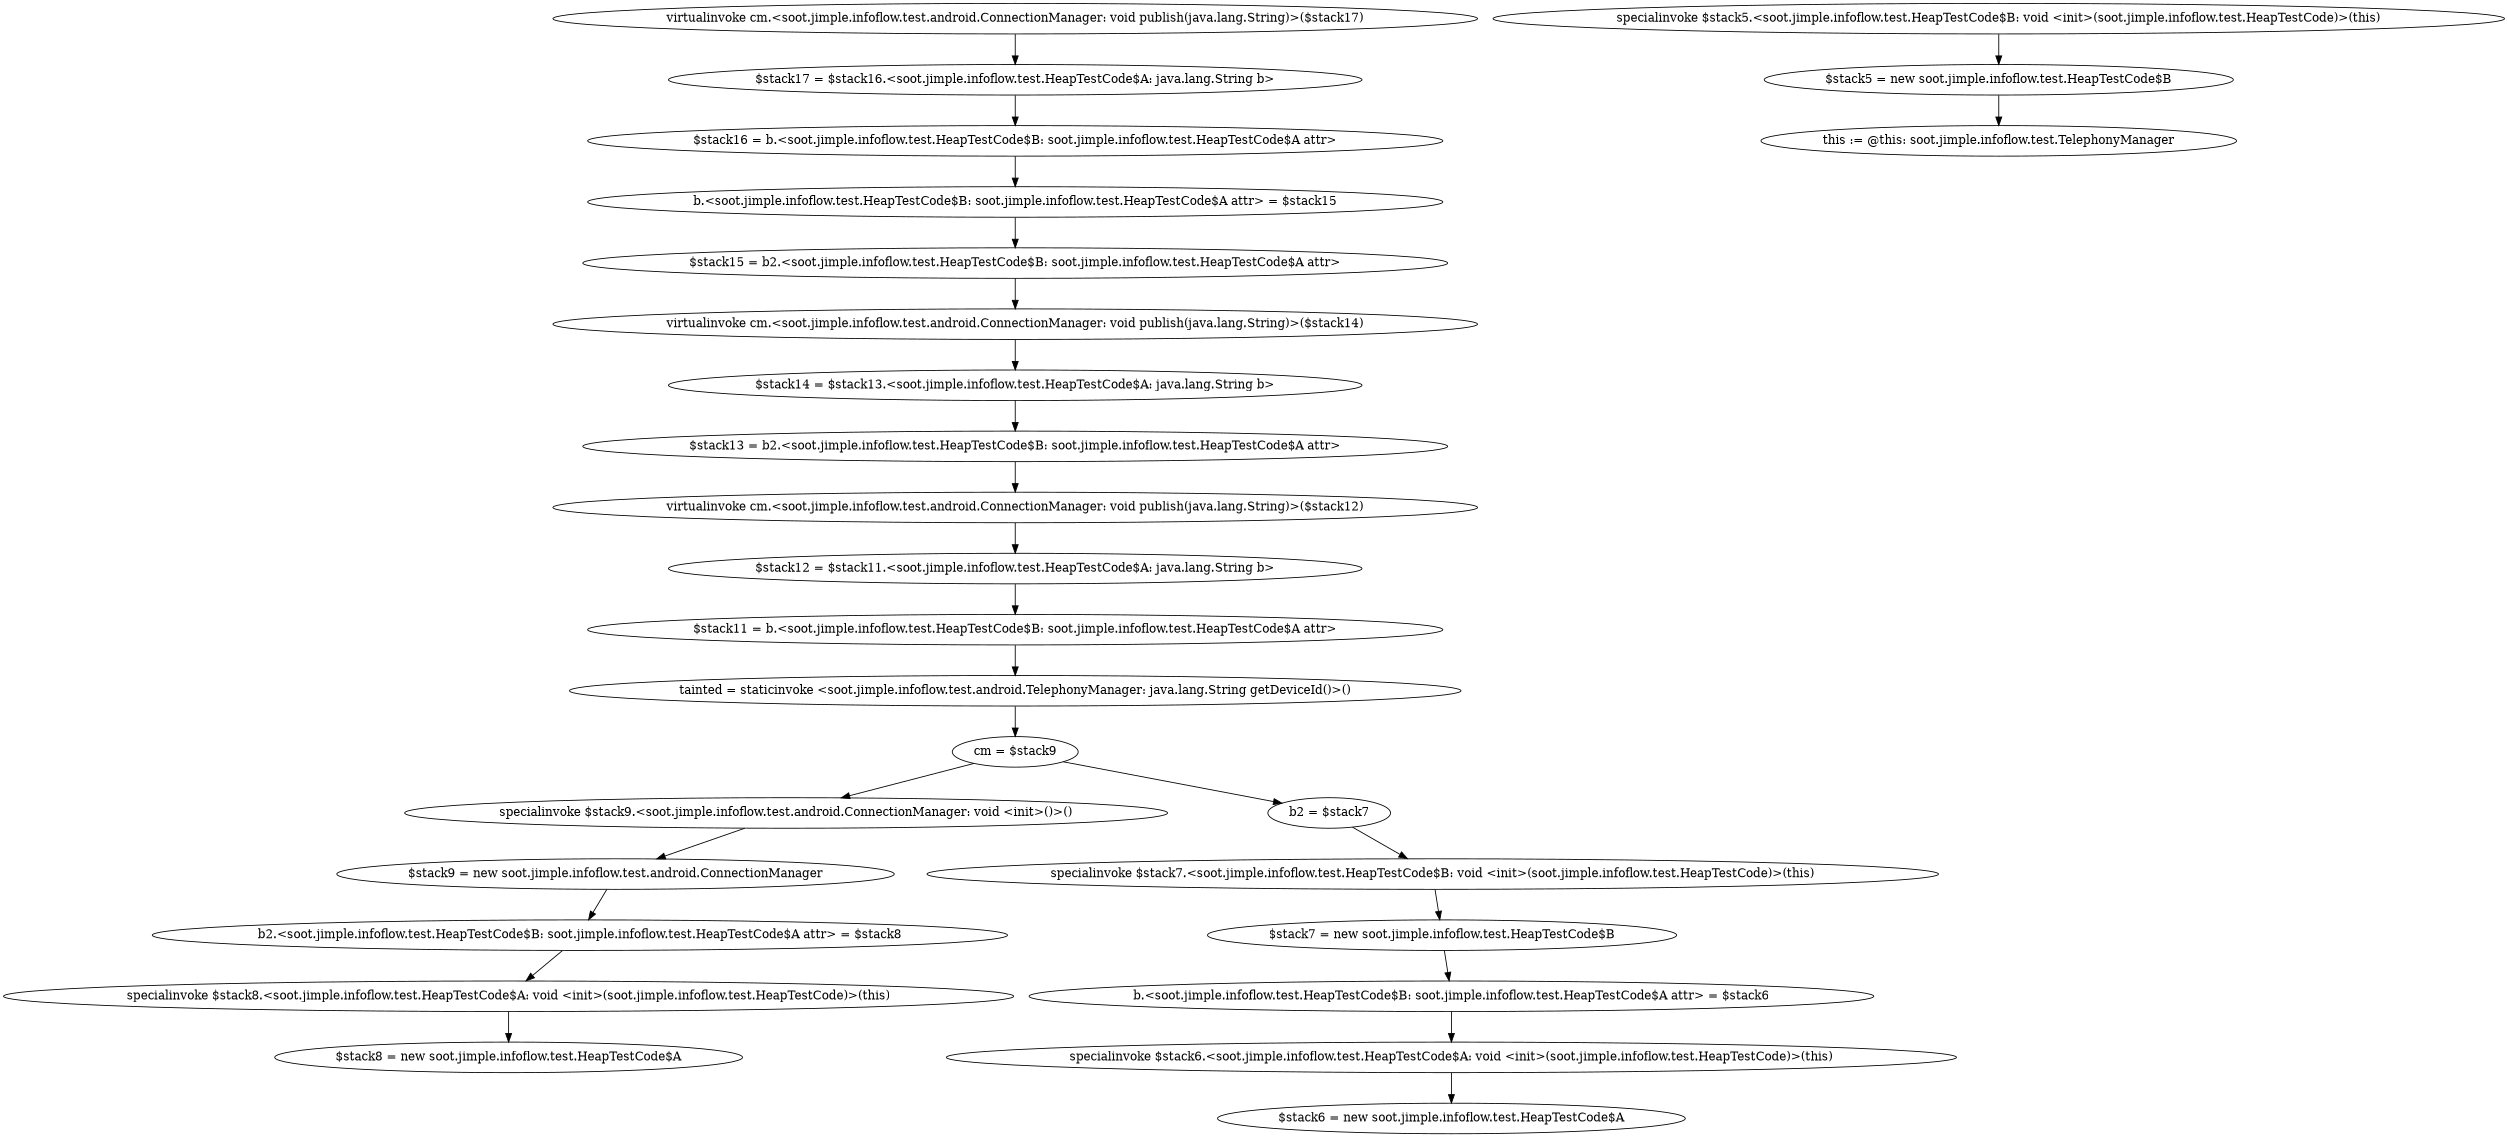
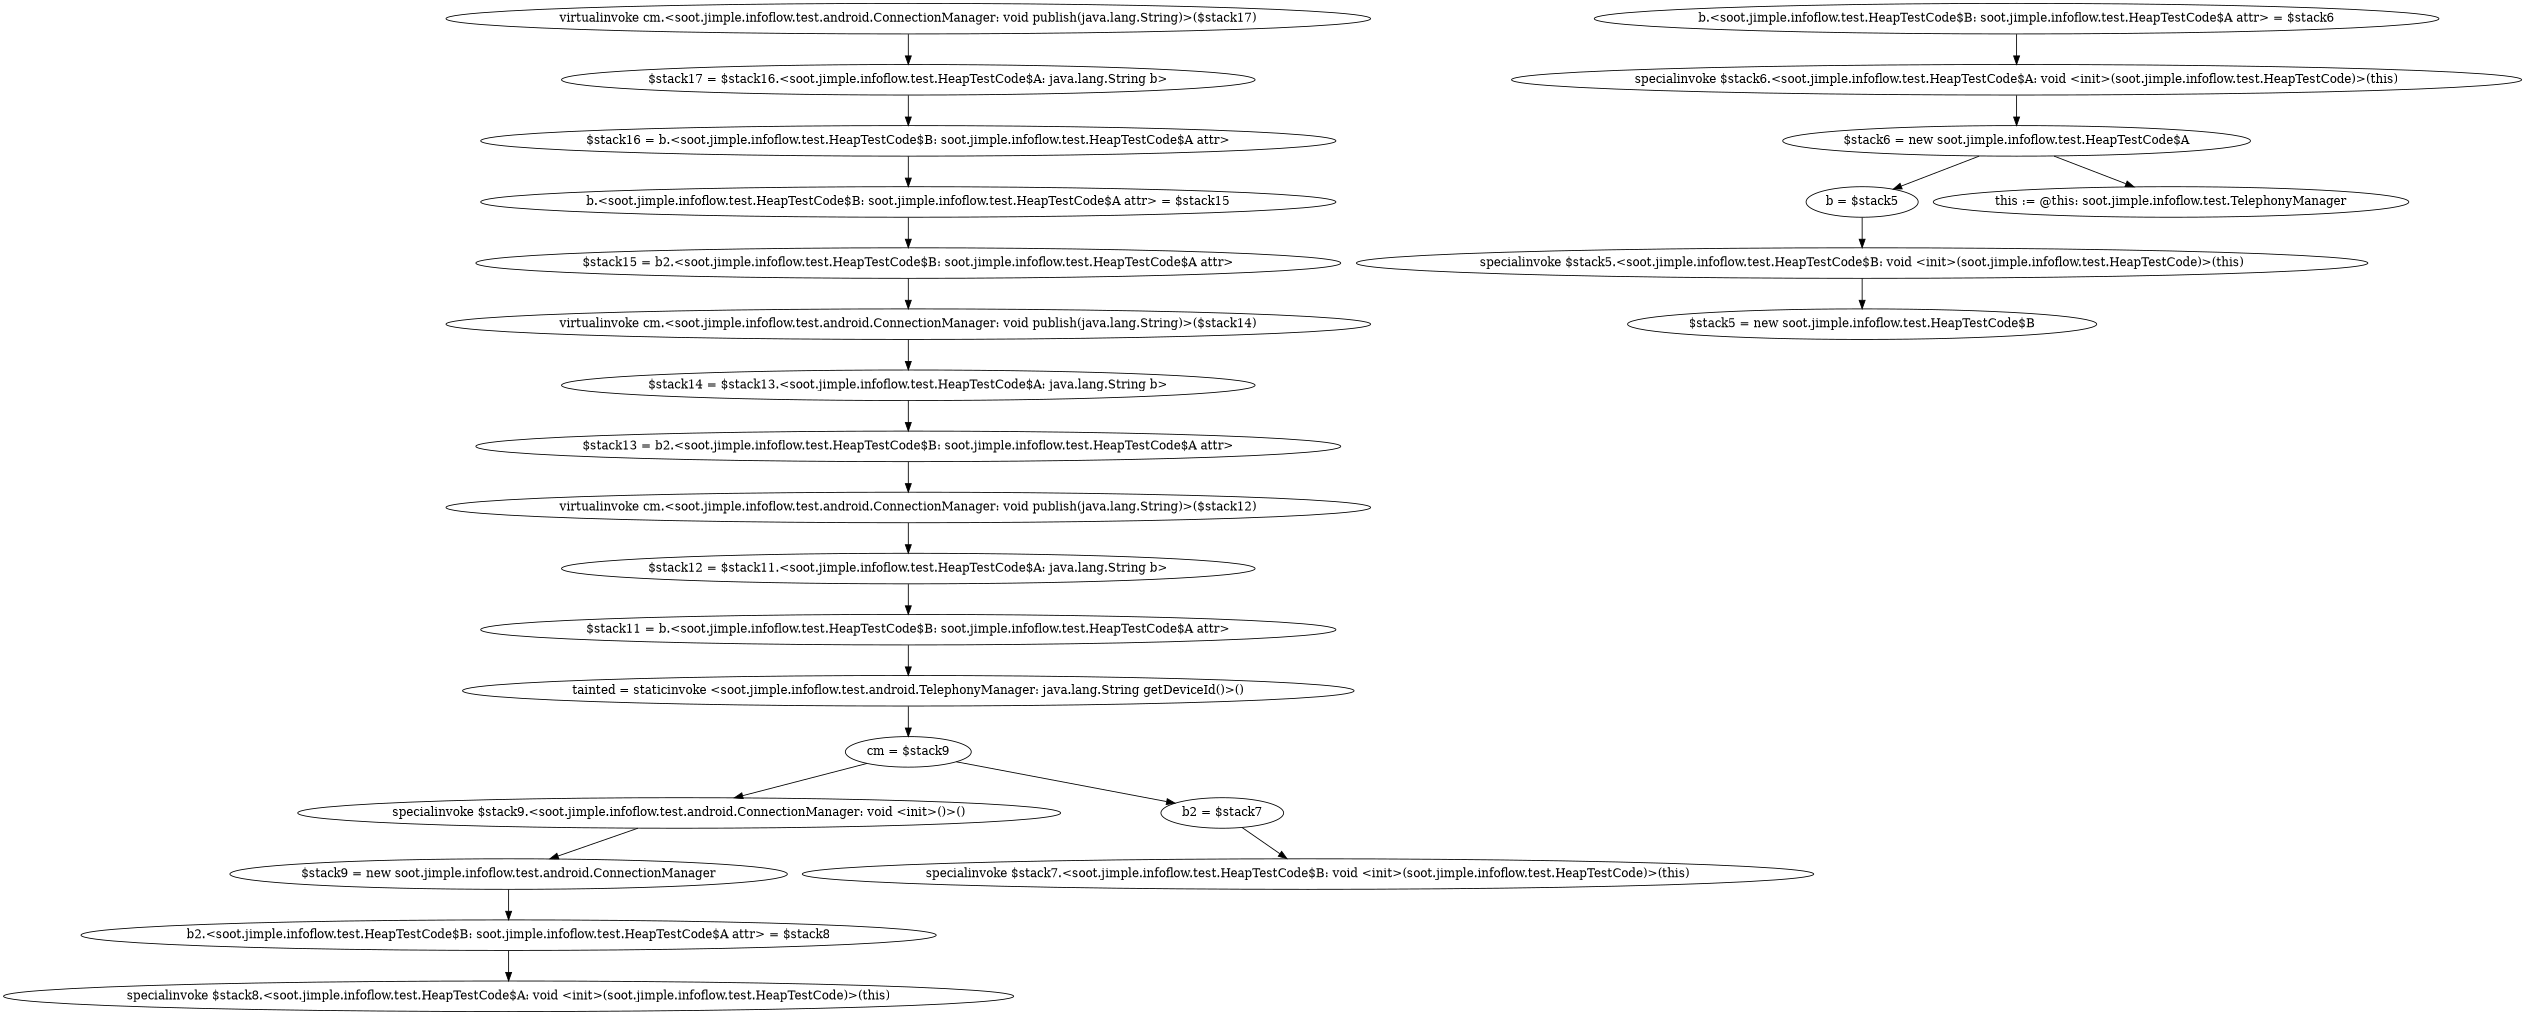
edge "$stack5 = new soot.jimple.infoflow.test.HeapTestCode$B" -> "this := @this: soot.jimple.infoflow.test.TelephonyManager": now "$stack6 = new soot.jimple.infoflow.test.HeapTestCode$A" -> "this := @this: soot.jimple.infoflow.test.TelephonyManager"
node "b = $stack5": added
node "$stack7 = new soot.jimple.infoflow.test.HeapTestCode$B": removed
node "$stack8 = new soot.jimple.infoflow.test.HeapTestCode$A": removed
